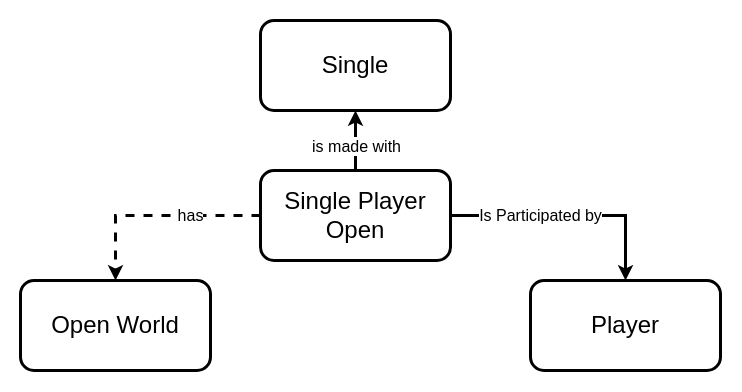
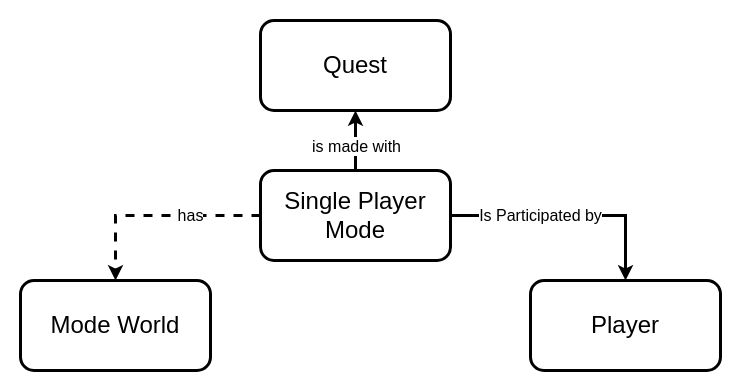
node "Single": label "Single" -> "Quest"
node "Single Player Open": label "Single Player Open" -> "Single Player Mode"
node "Open World": label "Open World" -> "Mode World"
